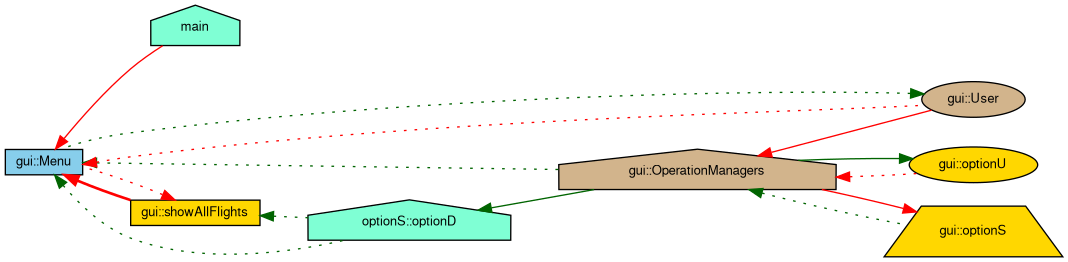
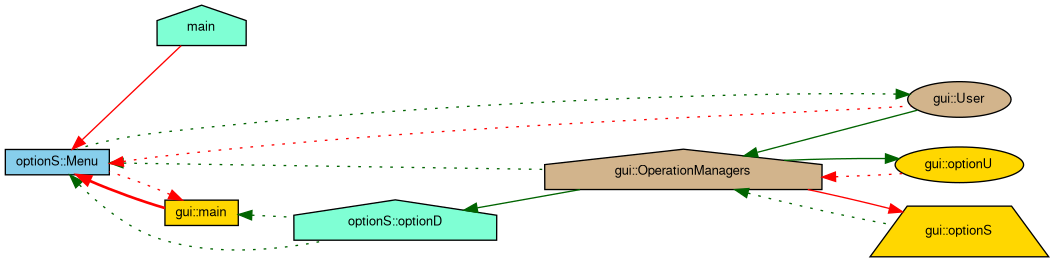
edge "gui::User" -> "gui::OperationManagers": color red -> darkgreen
node "gui::Menu": label "gui::Menu" -> "optionS::Menu"
node "gui::showAllFlights": label "gui::showAllFlights" -> "gui::main"
